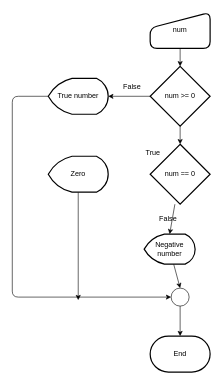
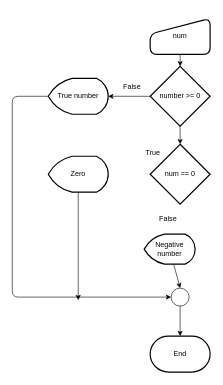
node "num": moved (180, 30) -> (180, 36)
node "num >= 0": label "num >= 0" -> "number >= 0"
edge "num == 0" -> "Negative number": removed
